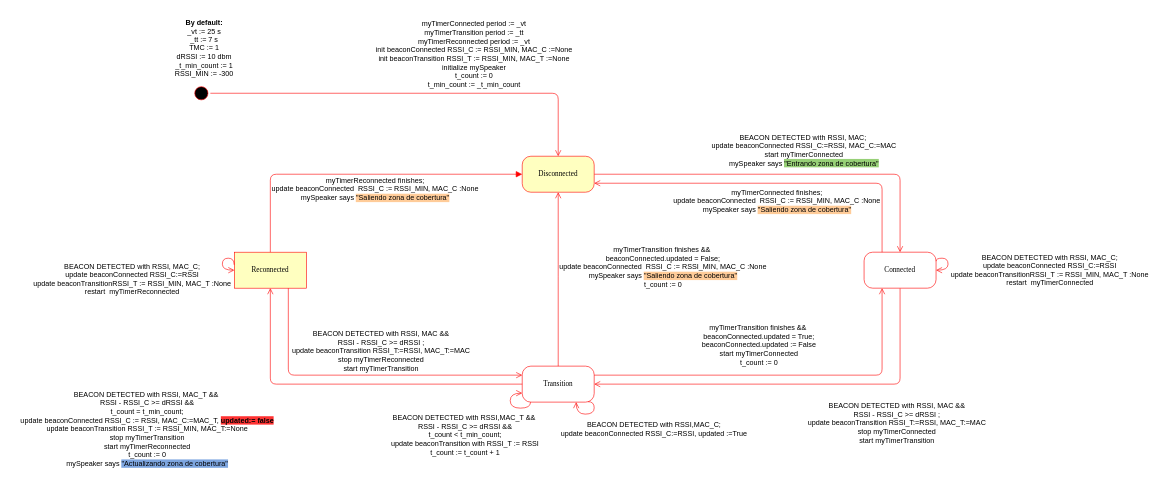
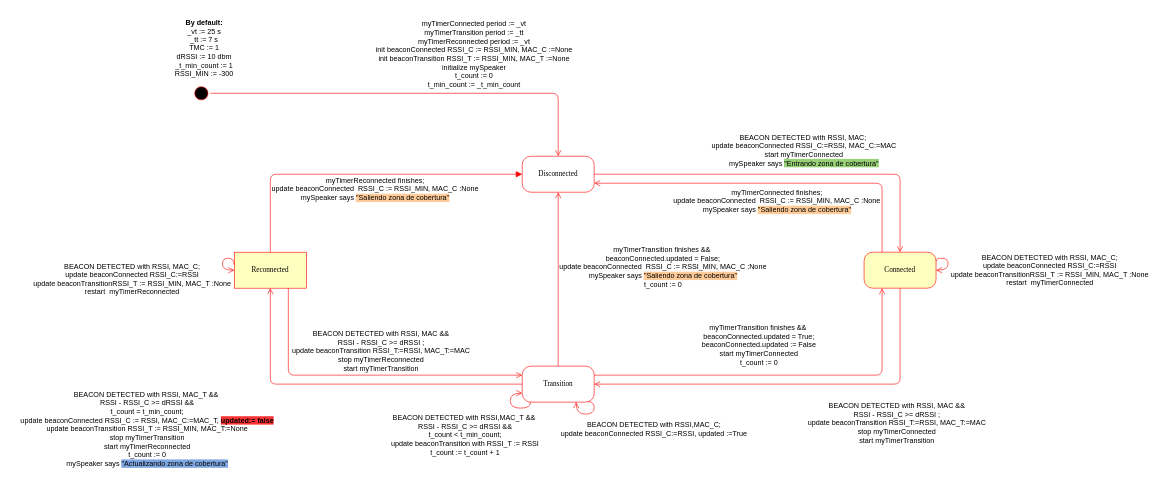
node "Disconnected": fillcolor #ffffc0 -> #ffffff
node "Connected": fillcolor #ffffff -> #ffffc0
